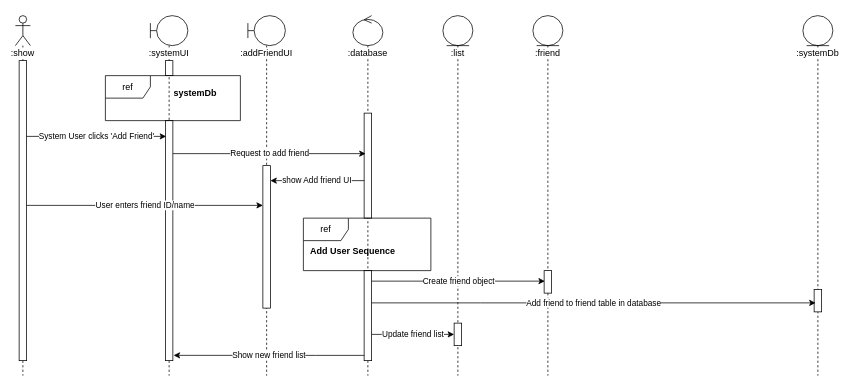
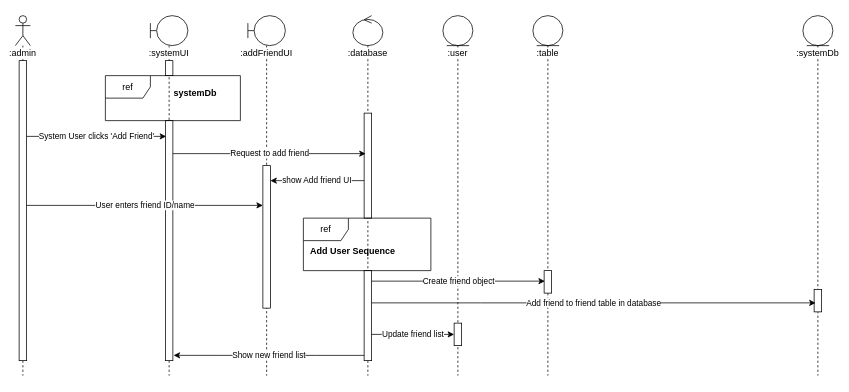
node ":list": label ":list" -> ":user"
node ":show": label ":show" -> ":admin"
node ":friend": label ":friend" -> ":table"
